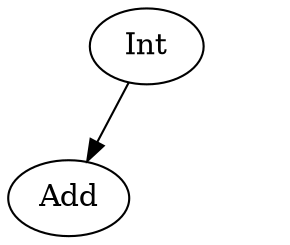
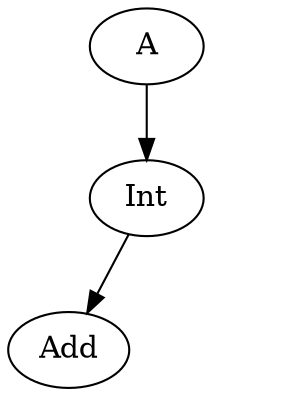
node "A": added
